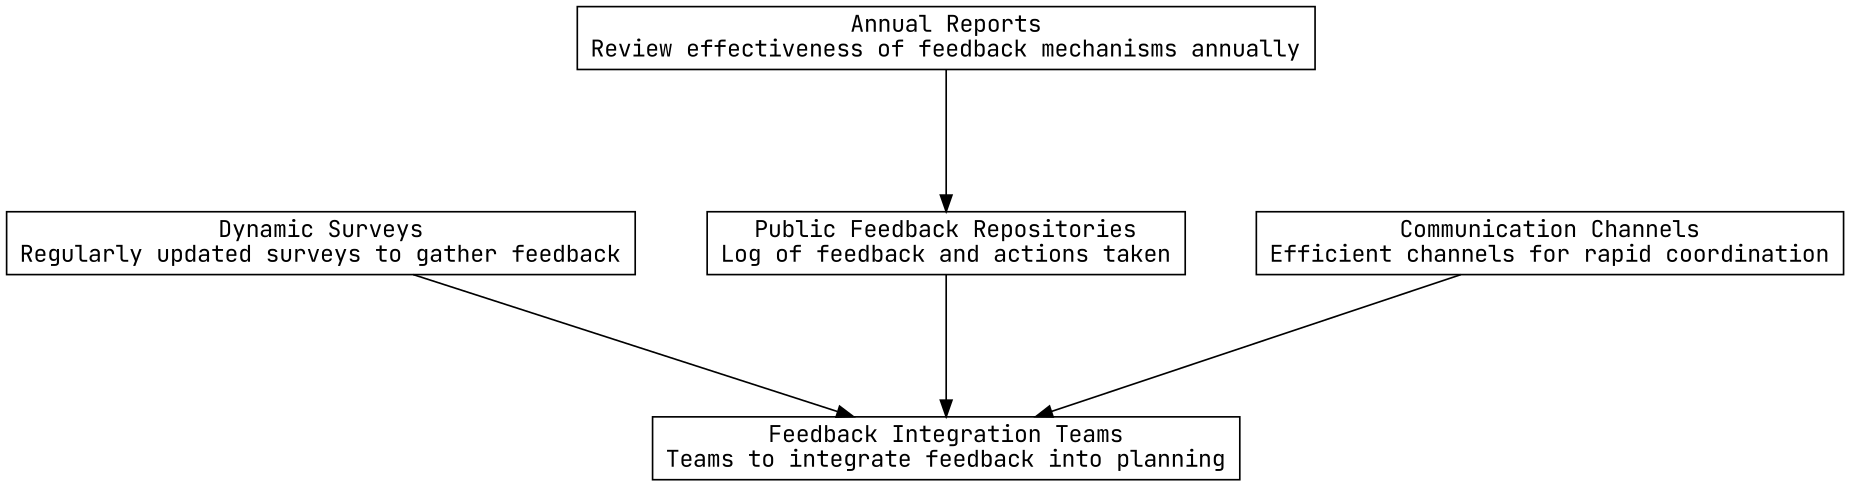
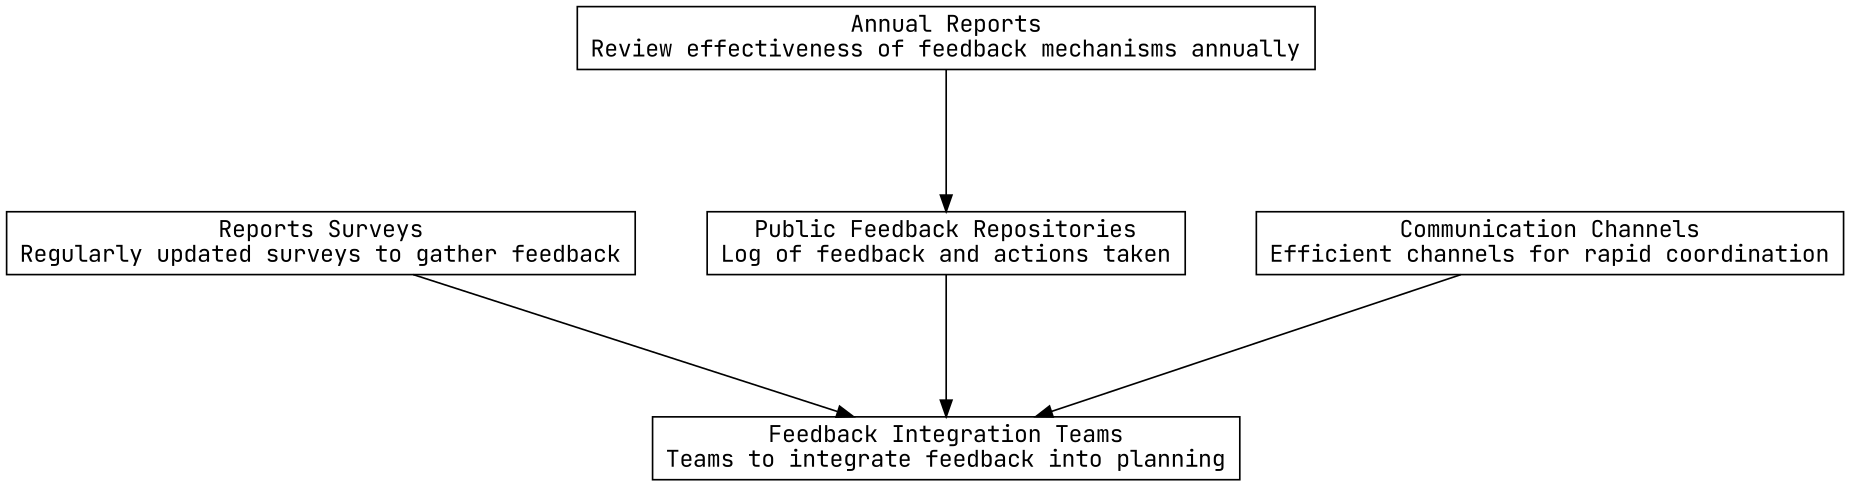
node "Dynamic Surveys Regularly updated surveys to gather feedback": label "Dynamic Surveys Regularly updated surveys to gather feedback" -> "Reports Surveys Regularly updated surveys to gather feedback"
